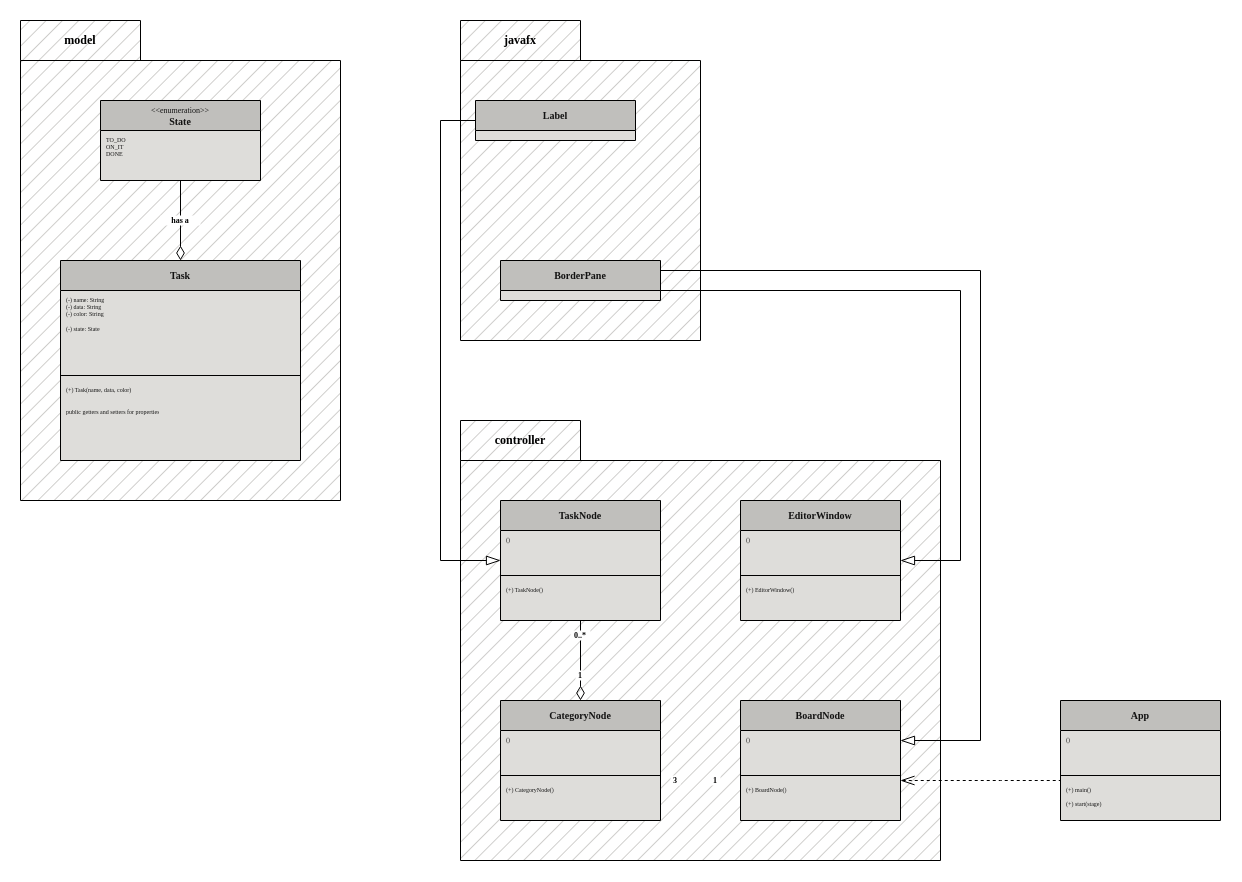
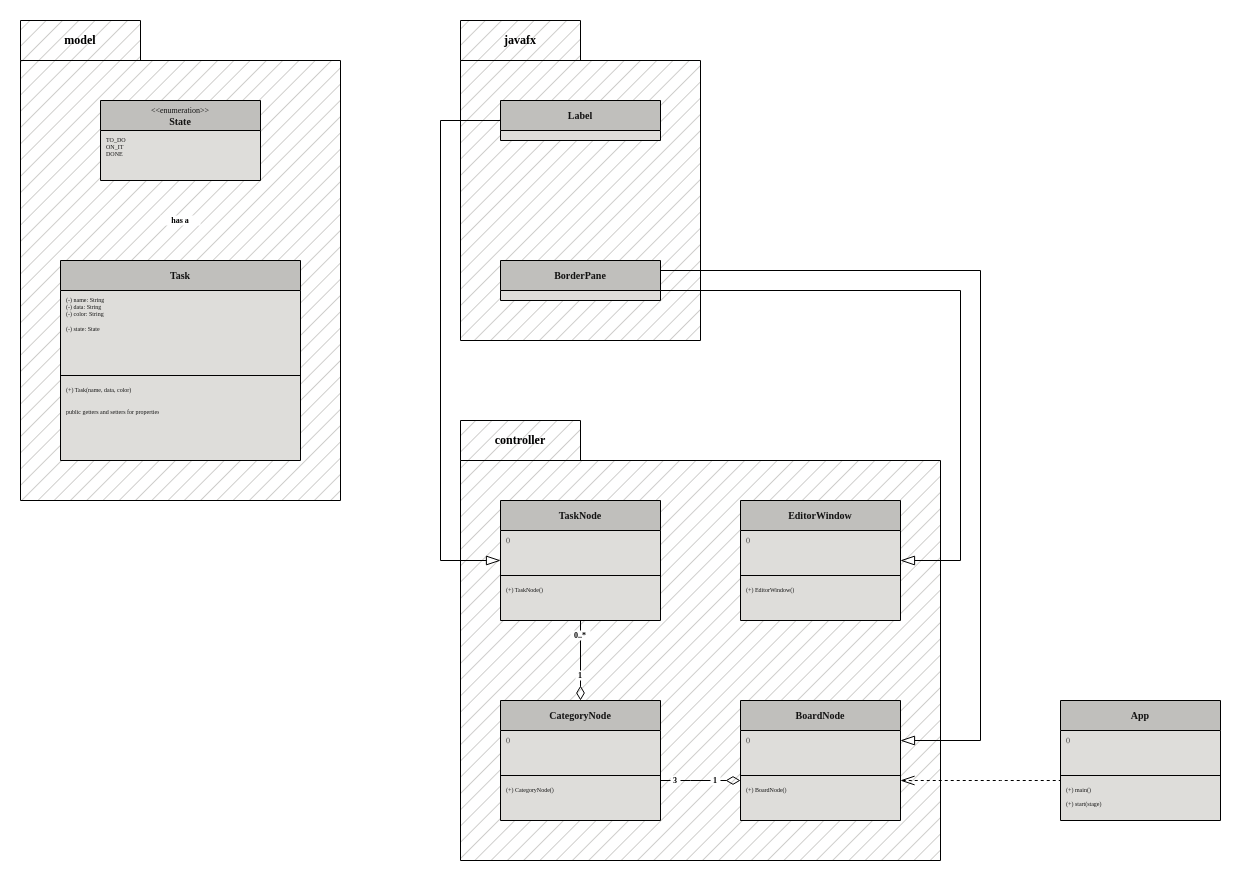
node "Label": moved (556, 121) -> (581, 121)
edge "<<enumeration>> State" -> "Task": removed
edge "CategoryNode" -> "BoardNode": added
